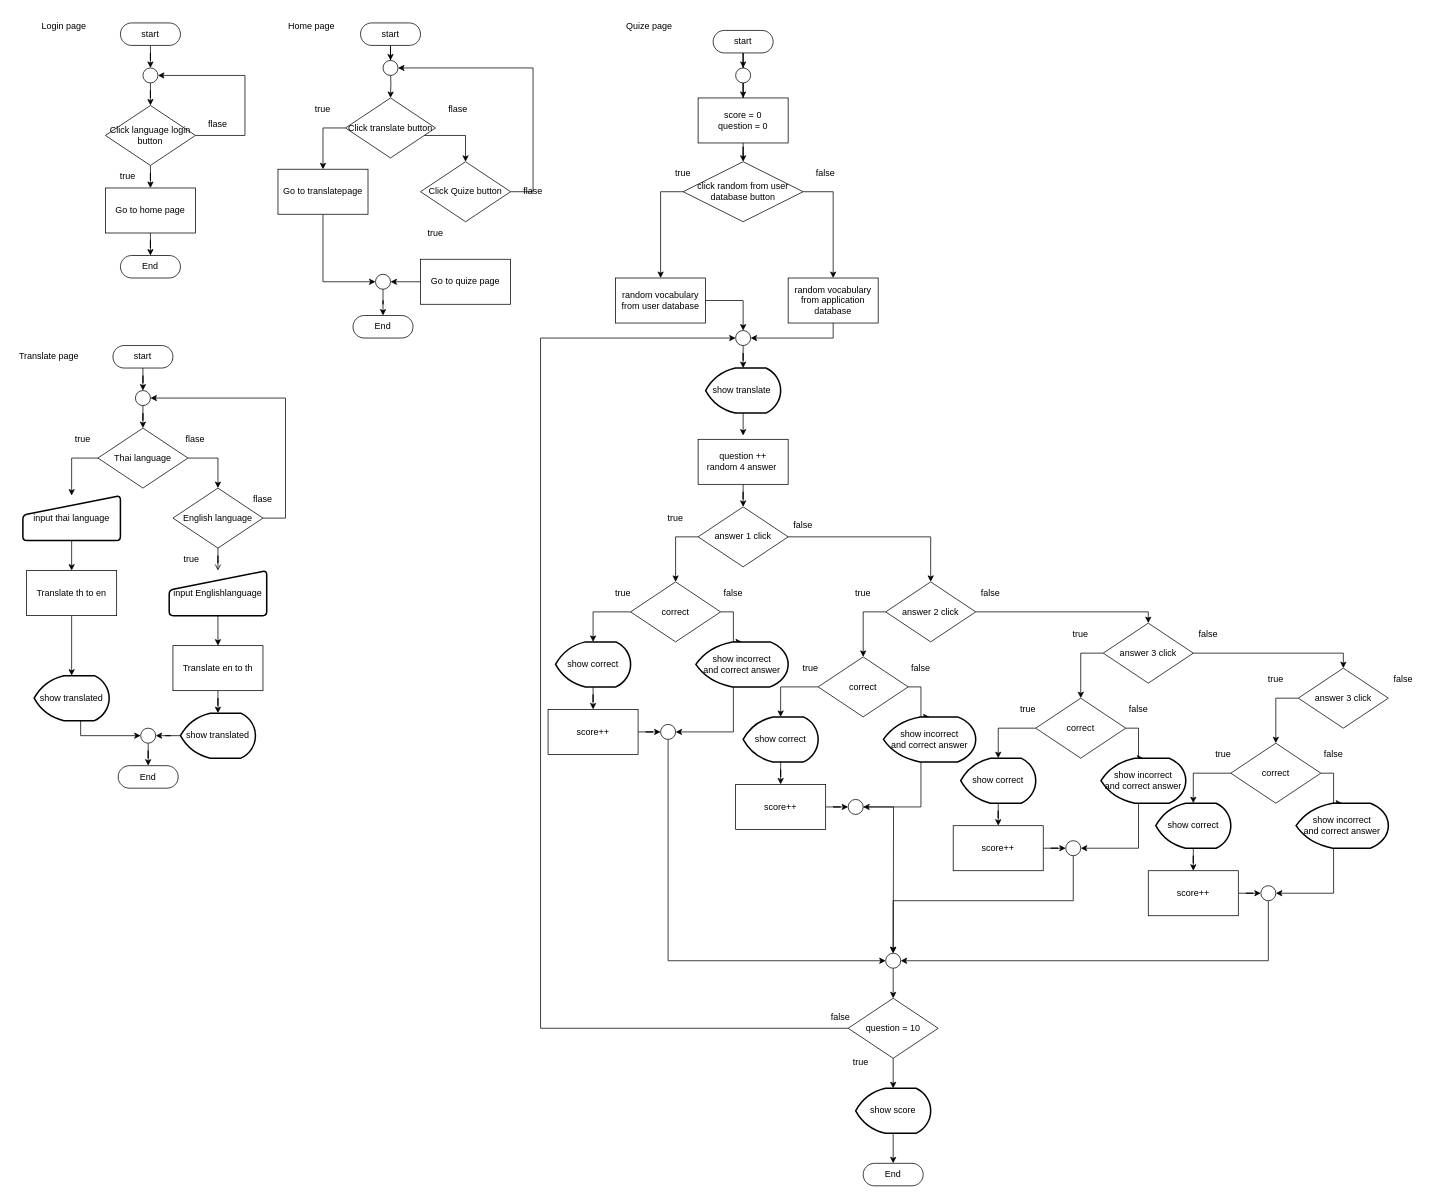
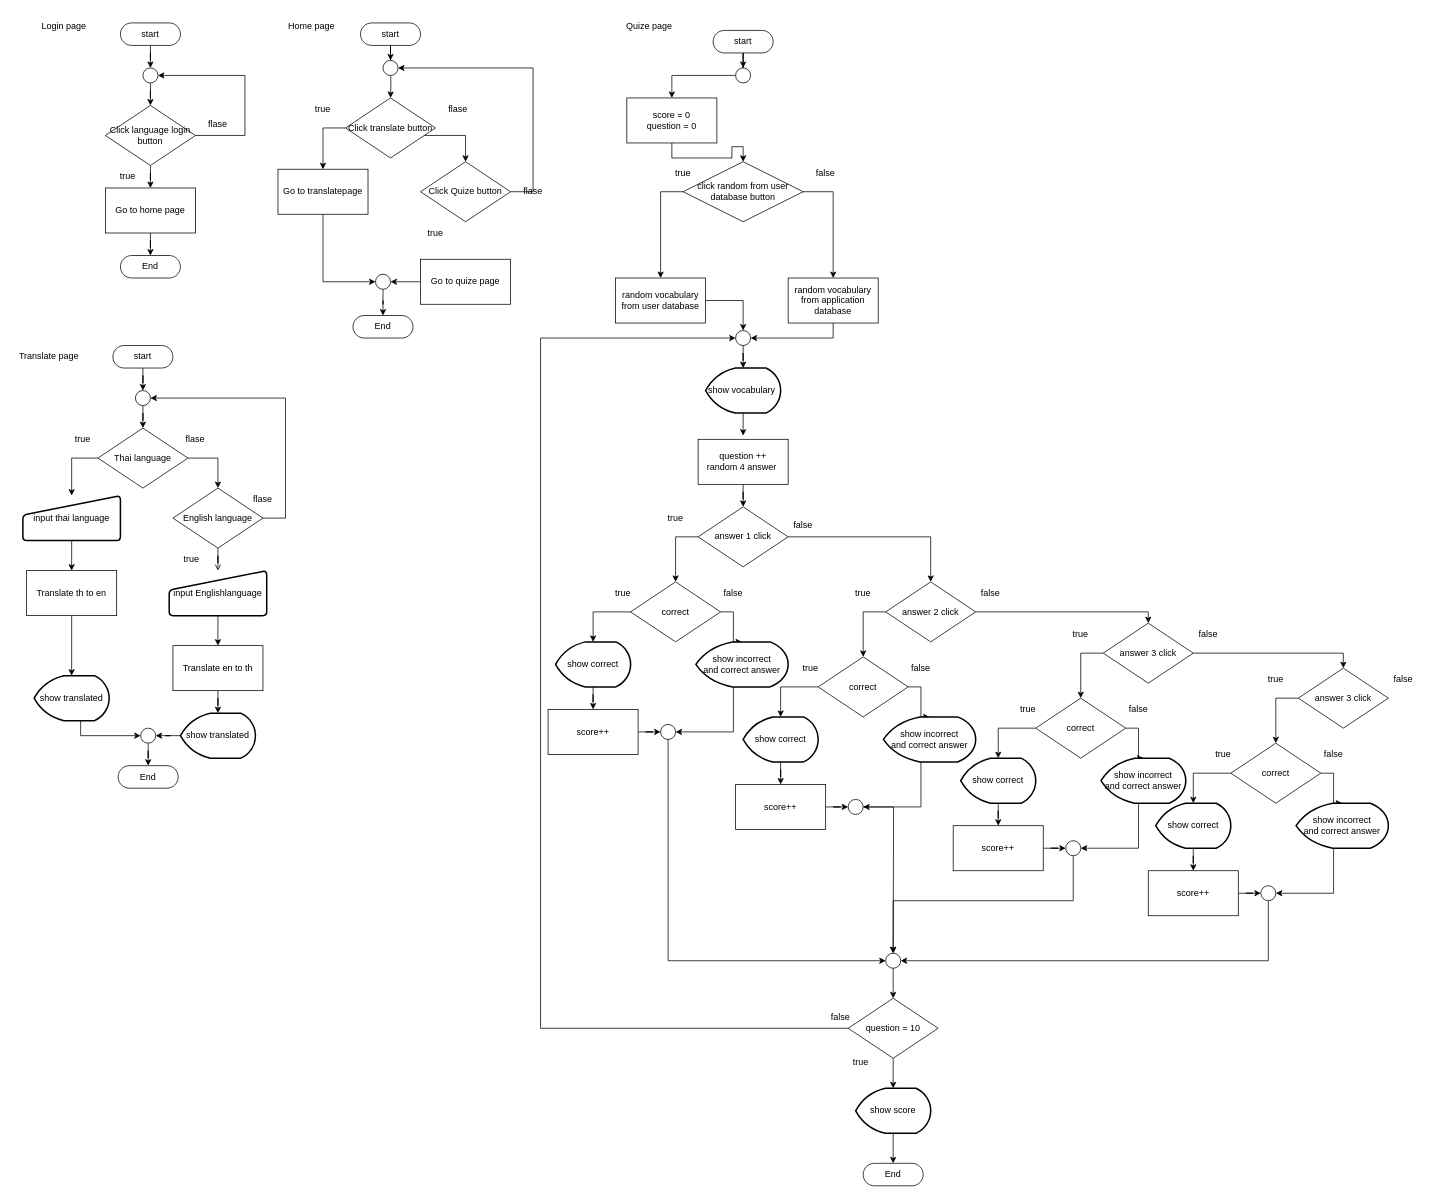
node "score = 0 question = 0": moved (743, 120) -> (672, 120)
node "show translate": label "show translate" -> "show vocabulary"
